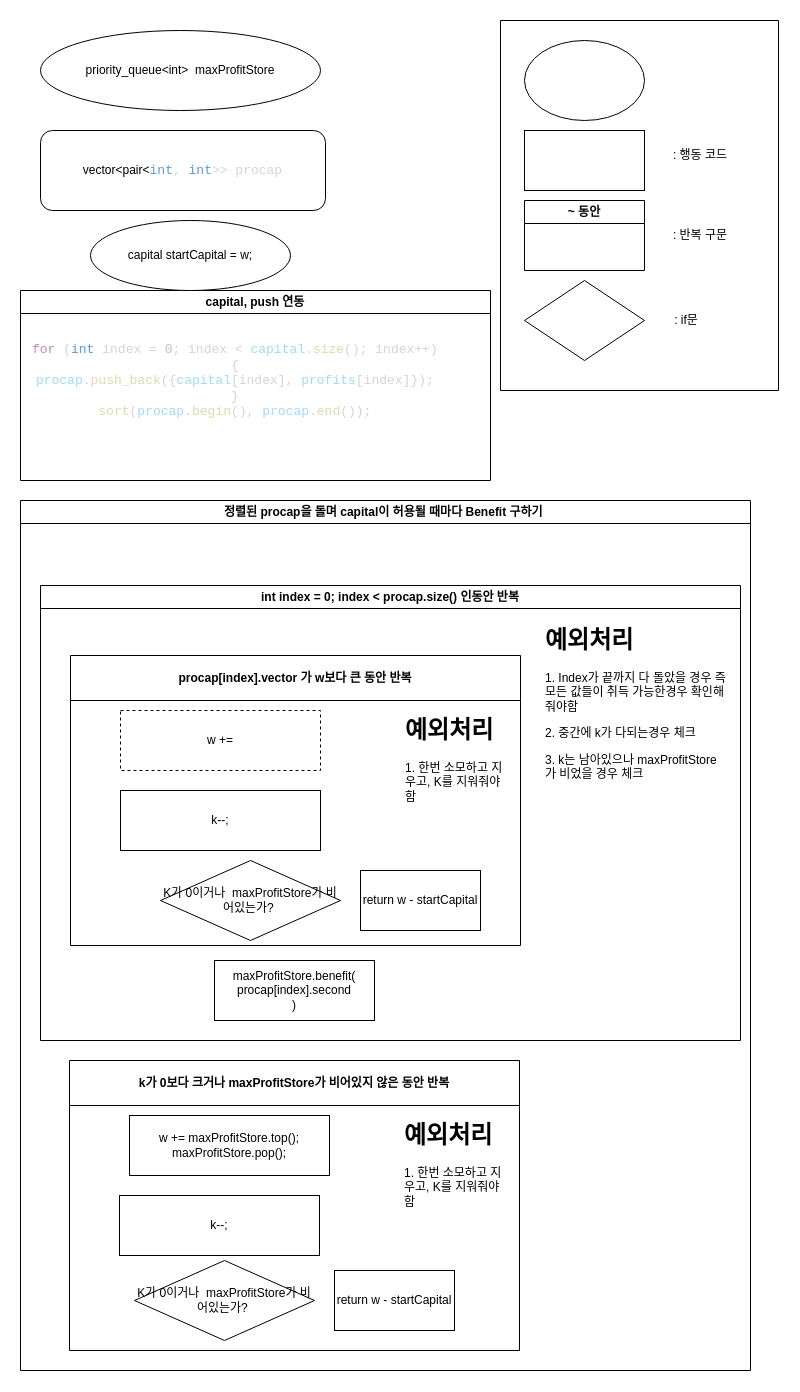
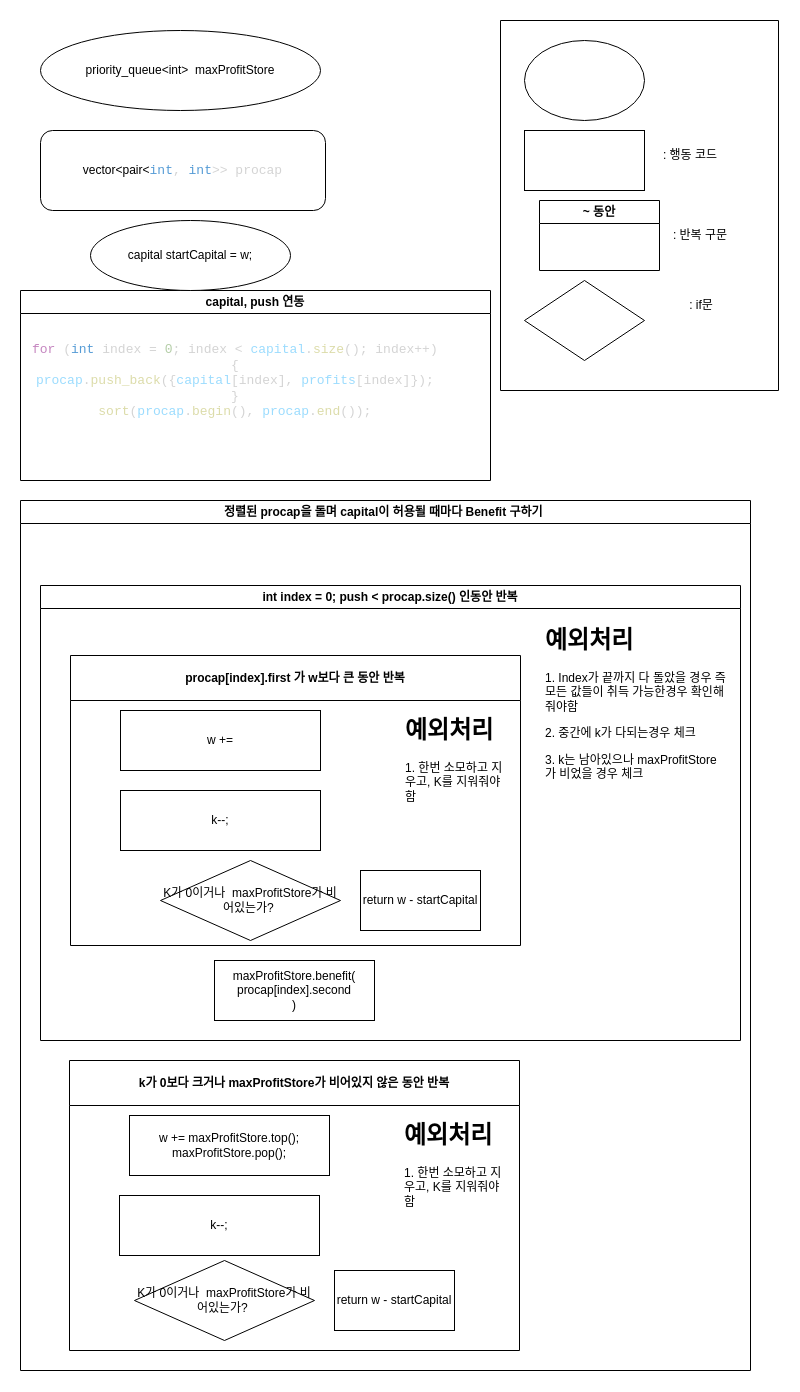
node ": 행동 코드": moved (701, 156) -> (691, 156)
node "~ 동안": moved (585, 236) -> (600, 236)
node ": if문": moved (687, 321) -> (702, 306)
node "int index = 0; index < procap.size() 인동안 반복": label "int index = 0; index < procap.size() 인동안 반복" -> "int index = 0; push < procap.size() 인동안 반복"
node "procap[index].vector 가 w보다 큰 동안 반복": label "procap[index].vector 가 w보다 큰 동안 반복" -> "procap[index].first 가 w보다 큰 동안 반복"
node "w +=": style dashed -> solid
